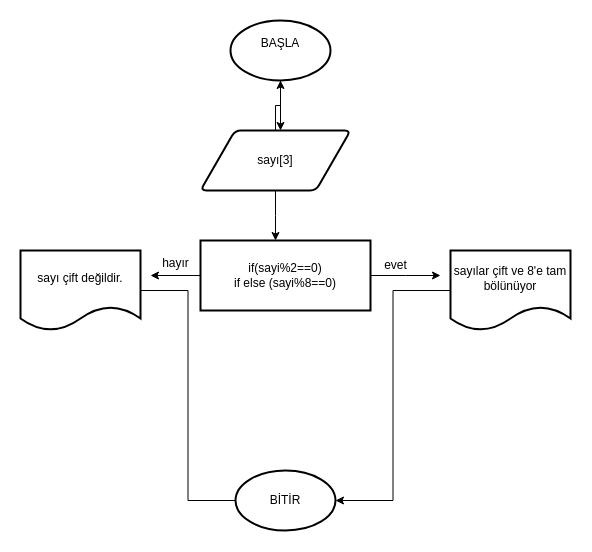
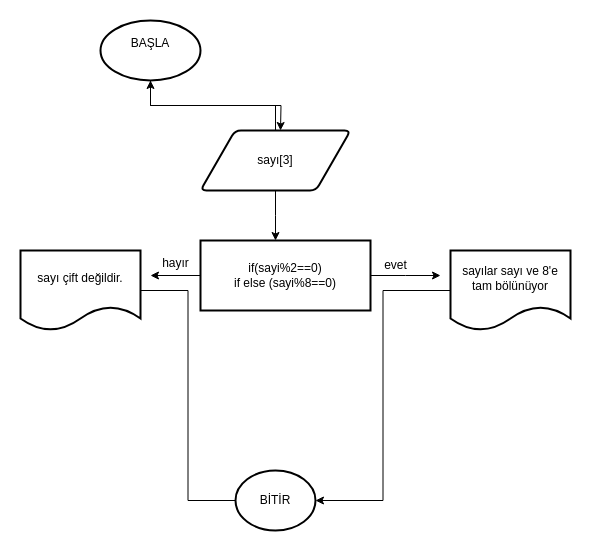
node "BAŞLA": moved (281, 51) -> (151, 51)
node "sayılar çift ve 8'e tam bölünüyor": label "sayılar çift ve 8'e tam bölünüyor" -> "sayılar sayı ve 8'e tam bölünüyor"
node "BİTİR": size 100x60 -> 80x60
